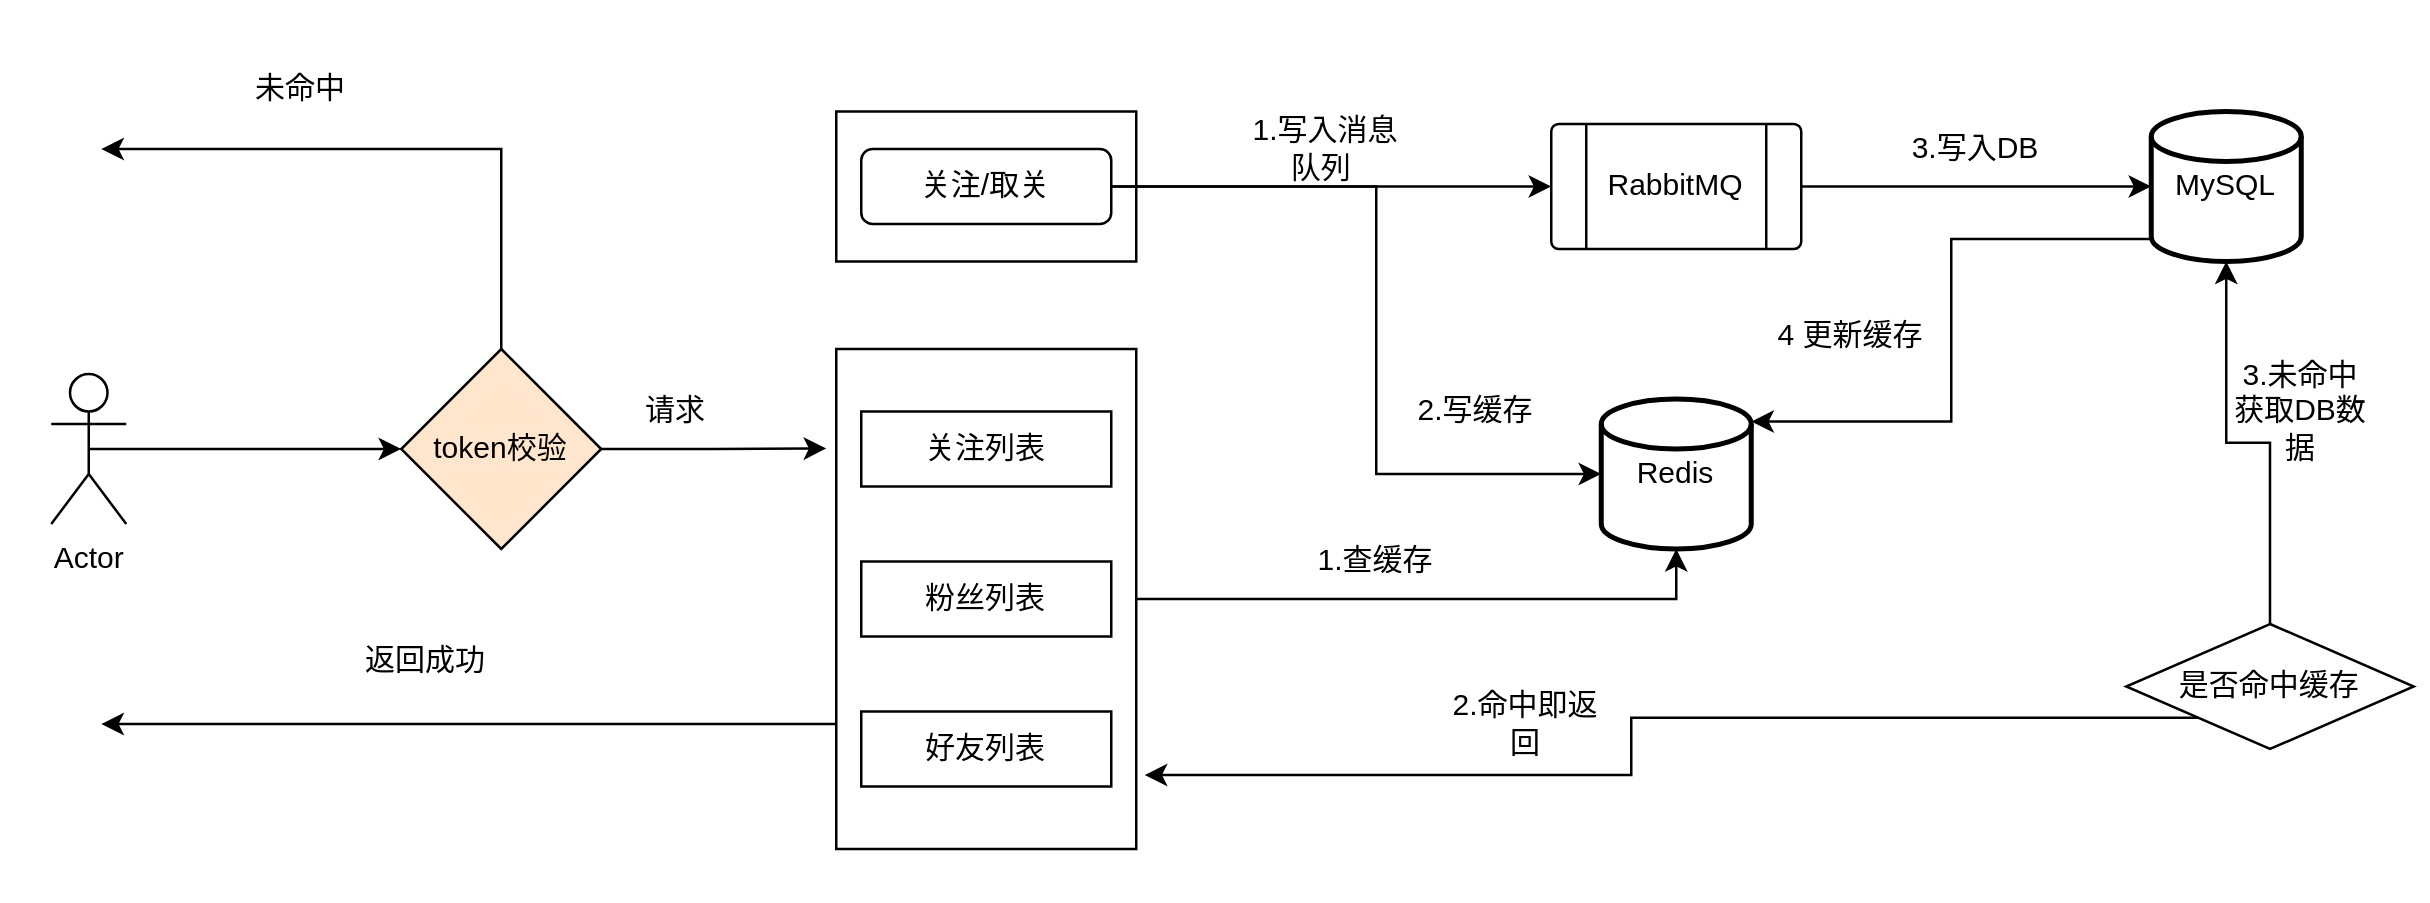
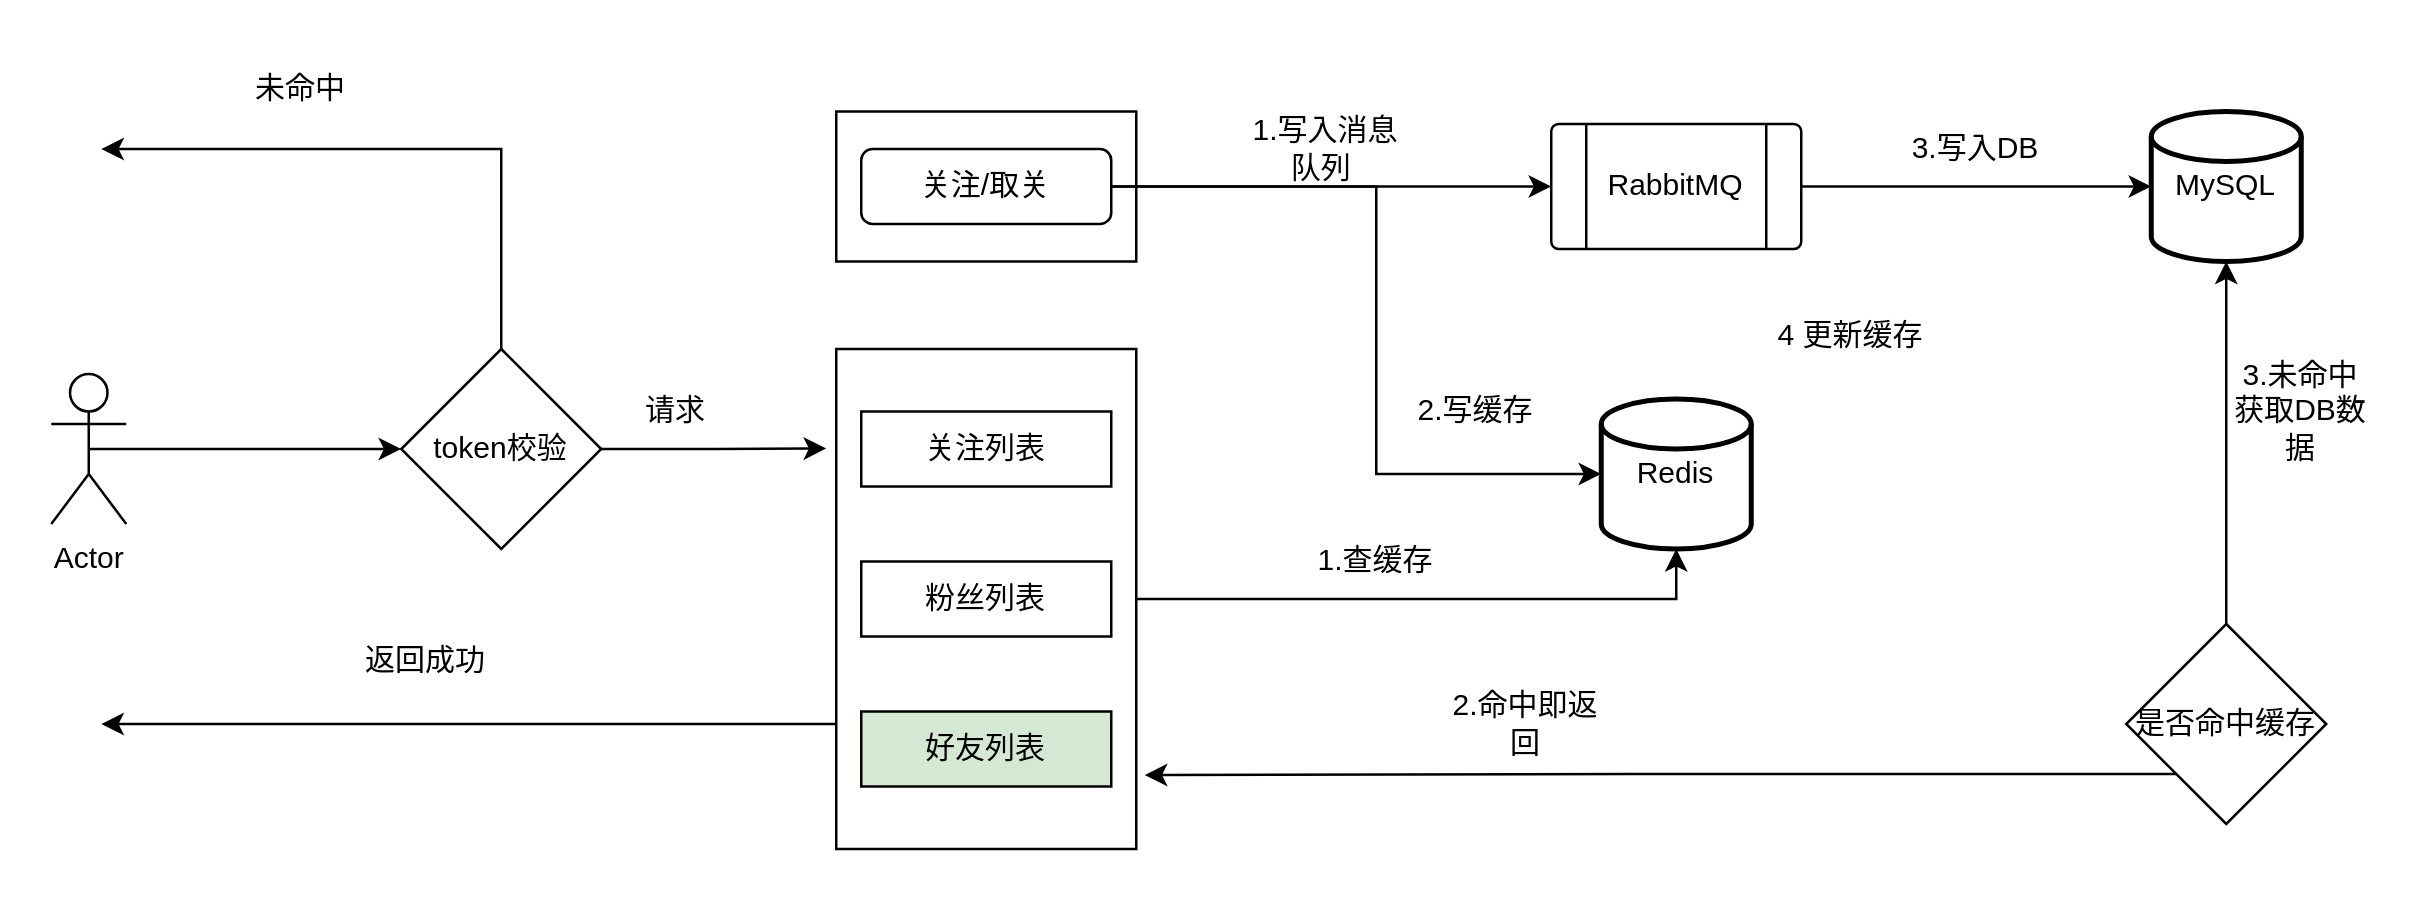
edge "MySQL" -> "Redis": removed
node "token校验": fillcolor #ffe6cc -> #ffffff
node "是否命中缓存": size 288x125 -> 200x200
node "好友列表": fillcolor #ffffff -> #d5e8d4
